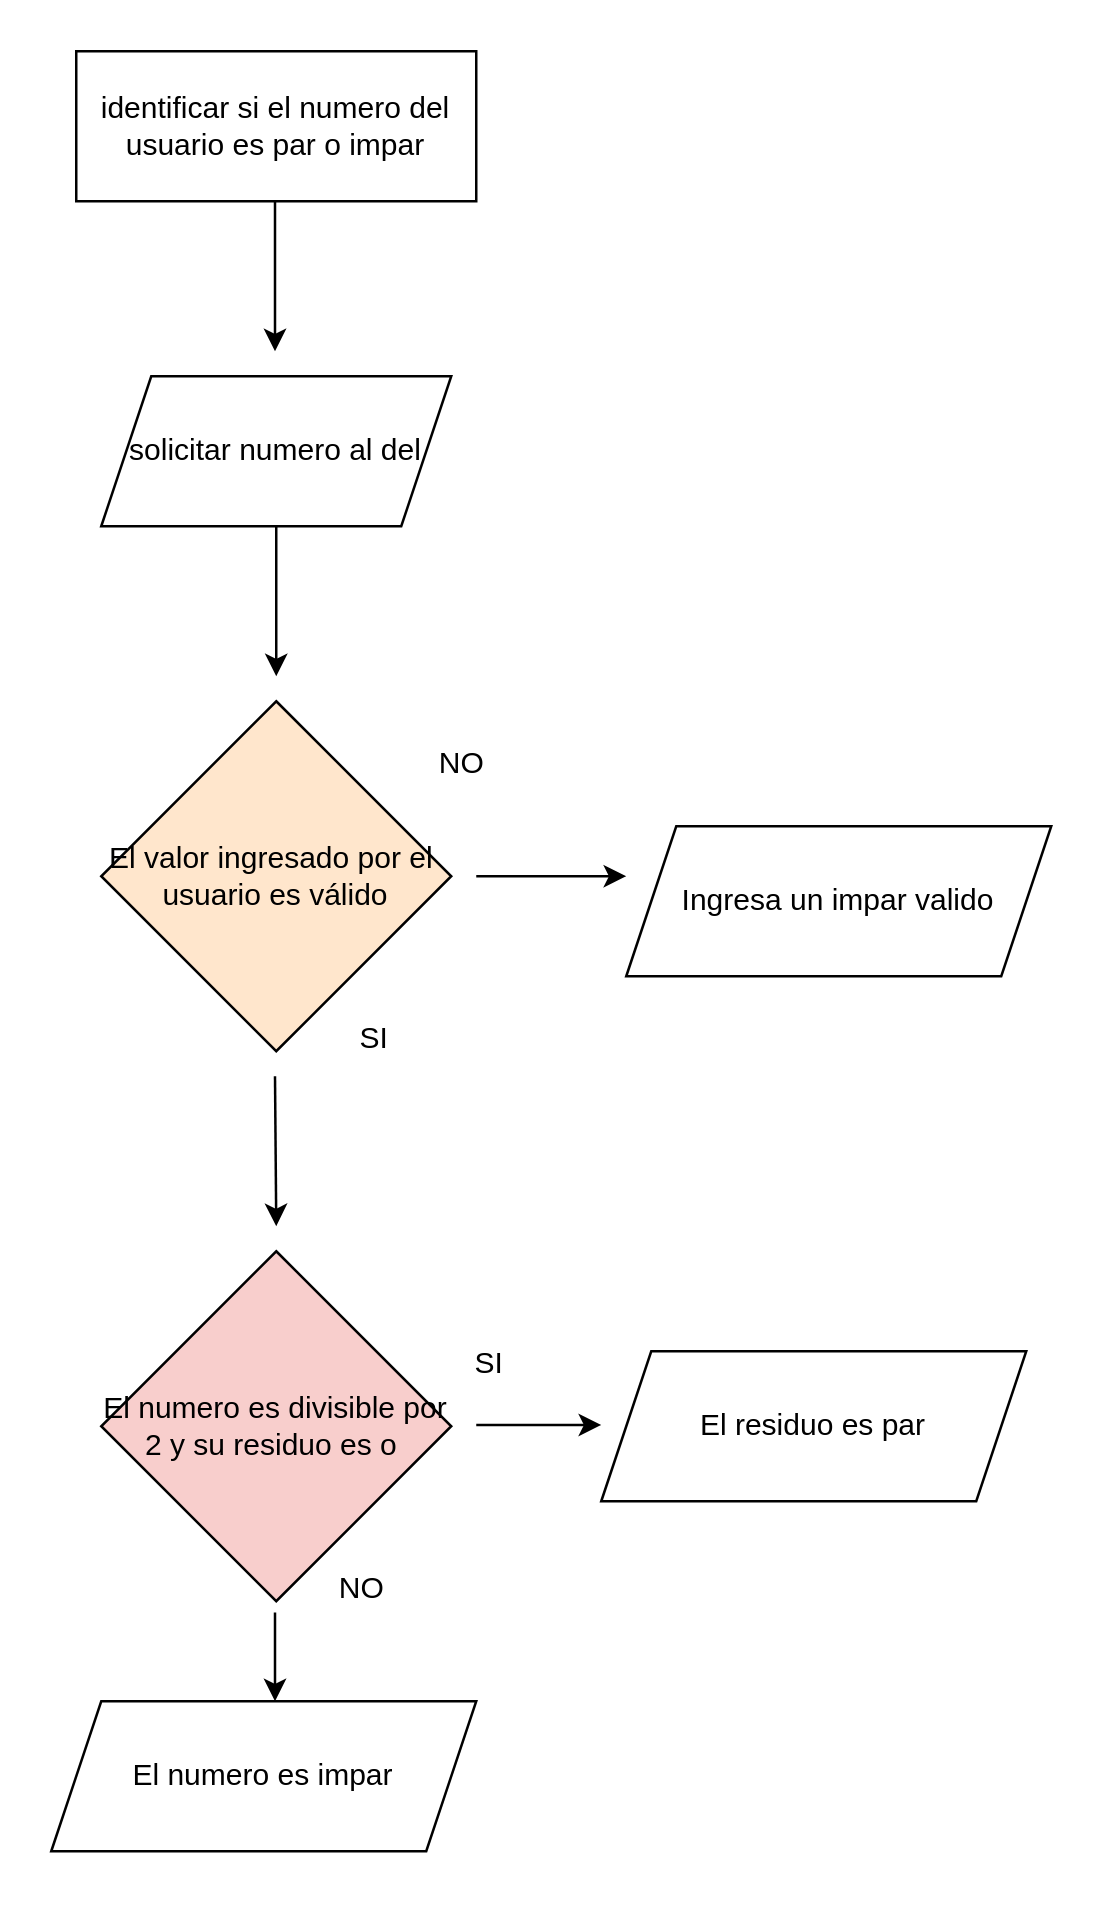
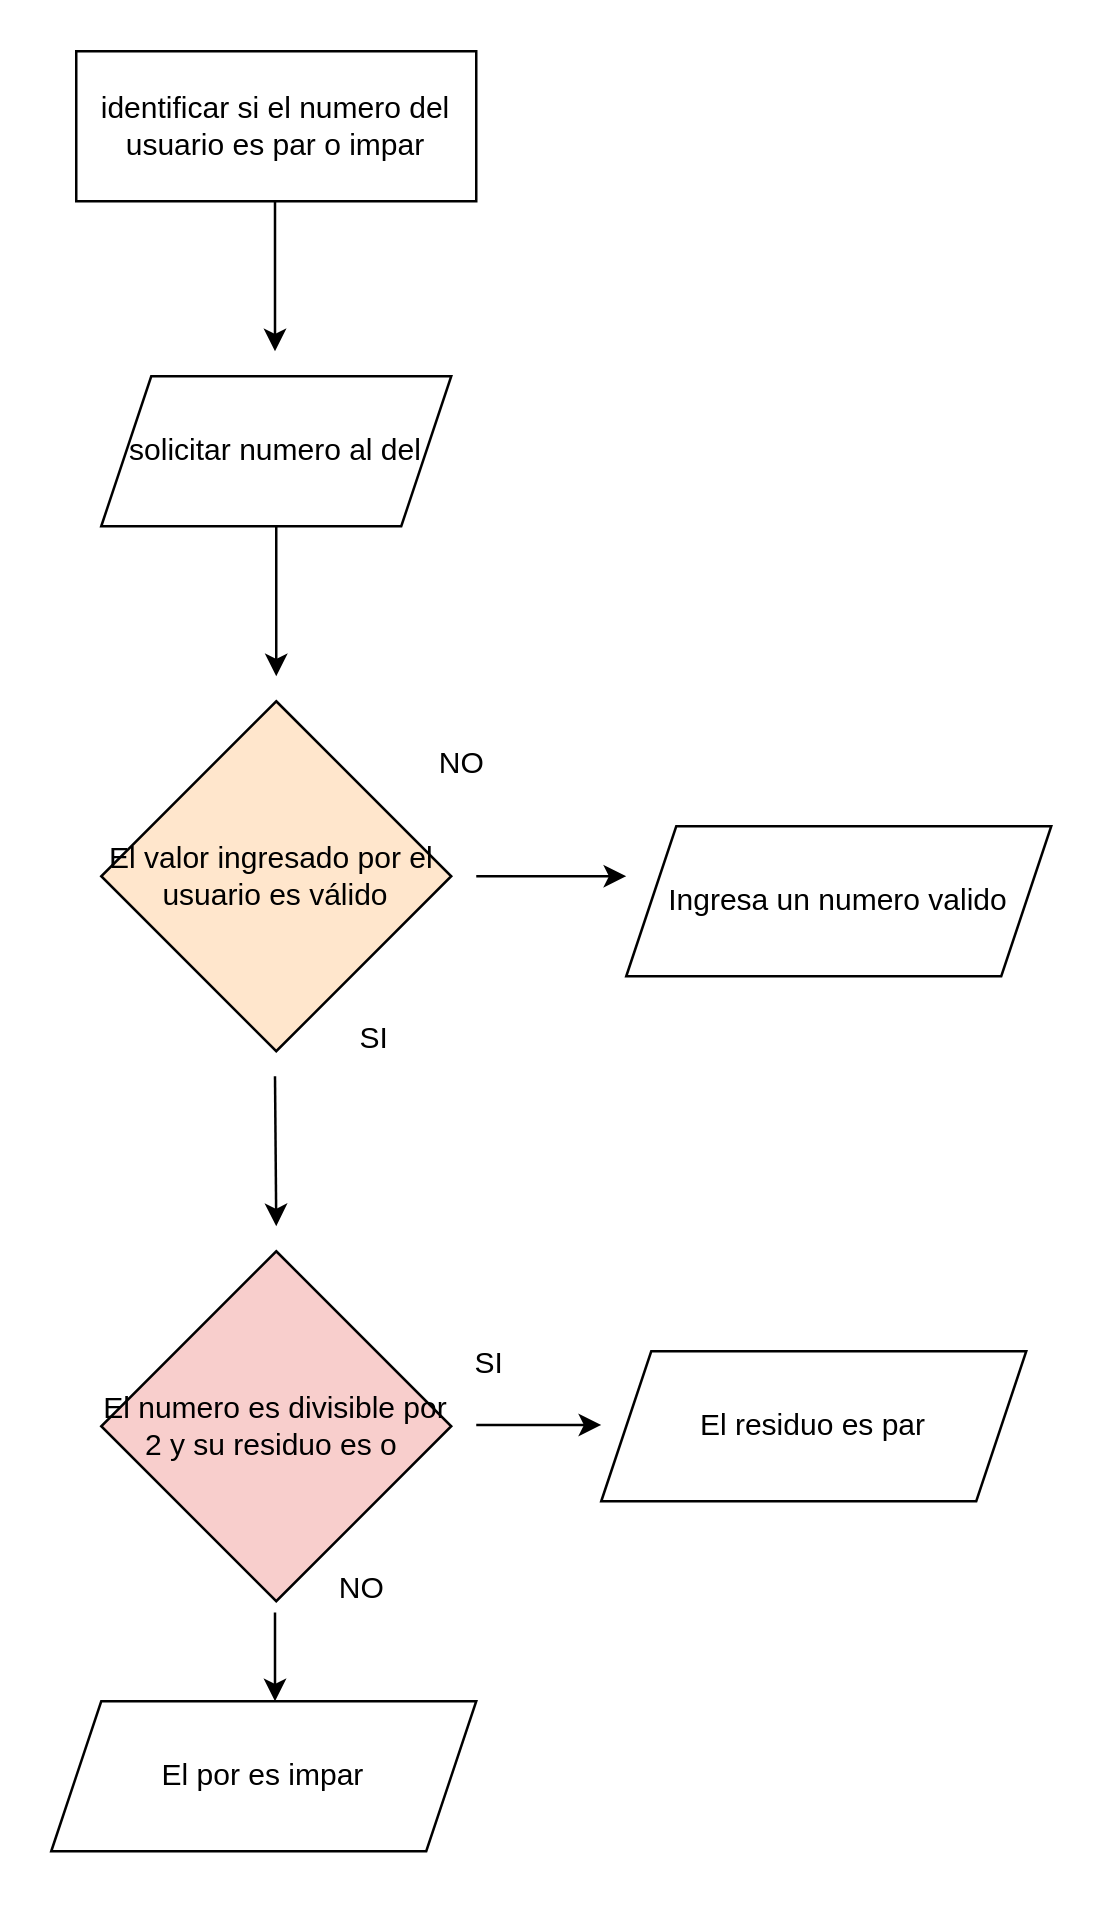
node "Ingresa un impar valido": label "Ingresa un impar valido" -> "Ingresa un numero valido"
node "El numero es impar": label "El numero es impar" -> "El por es impar"
